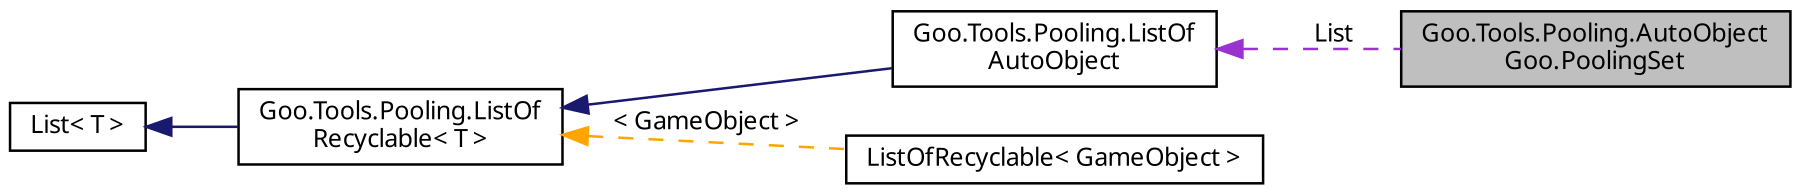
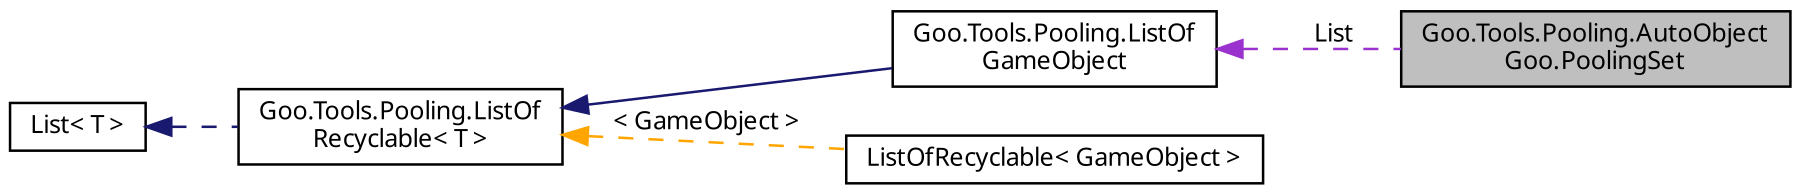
node "Goo.Tools.Pooling.ListOf AutoObject": label "Goo.Tools.Pooling.ListOf AutoObject" -> "Goo.Tools.Pooling.ListOf GameObject"
edge "Goo.Tools.Pooling.ListOf Recyclable< T >" -> "List< T >": style solid -> dashed
